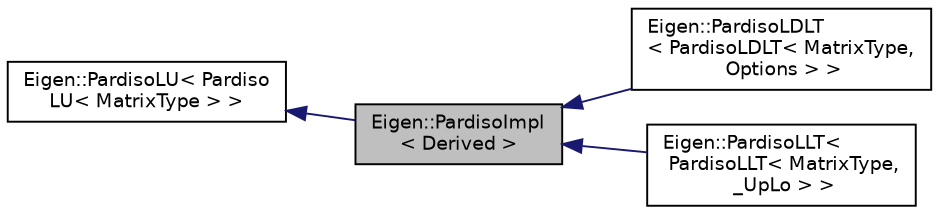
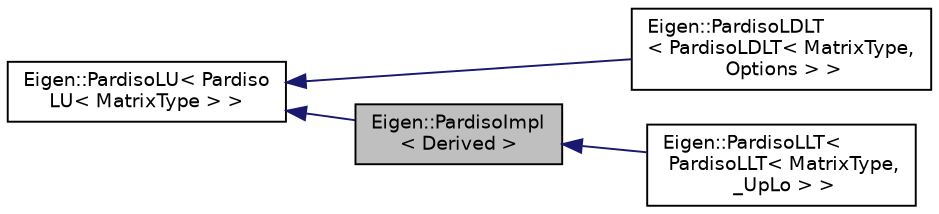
edge "Eigen::PardisoLDLT < PardisoLDLT< MatrixType, Options > >" -> "Eigen::PardisoImpl < Derived >": now "Eigen::PardisoLDLT < PardisoLDLT< MatrixType, Options > >" -> "Eigen::PardisoLU< Pardiso LU< MatrixType > >"
